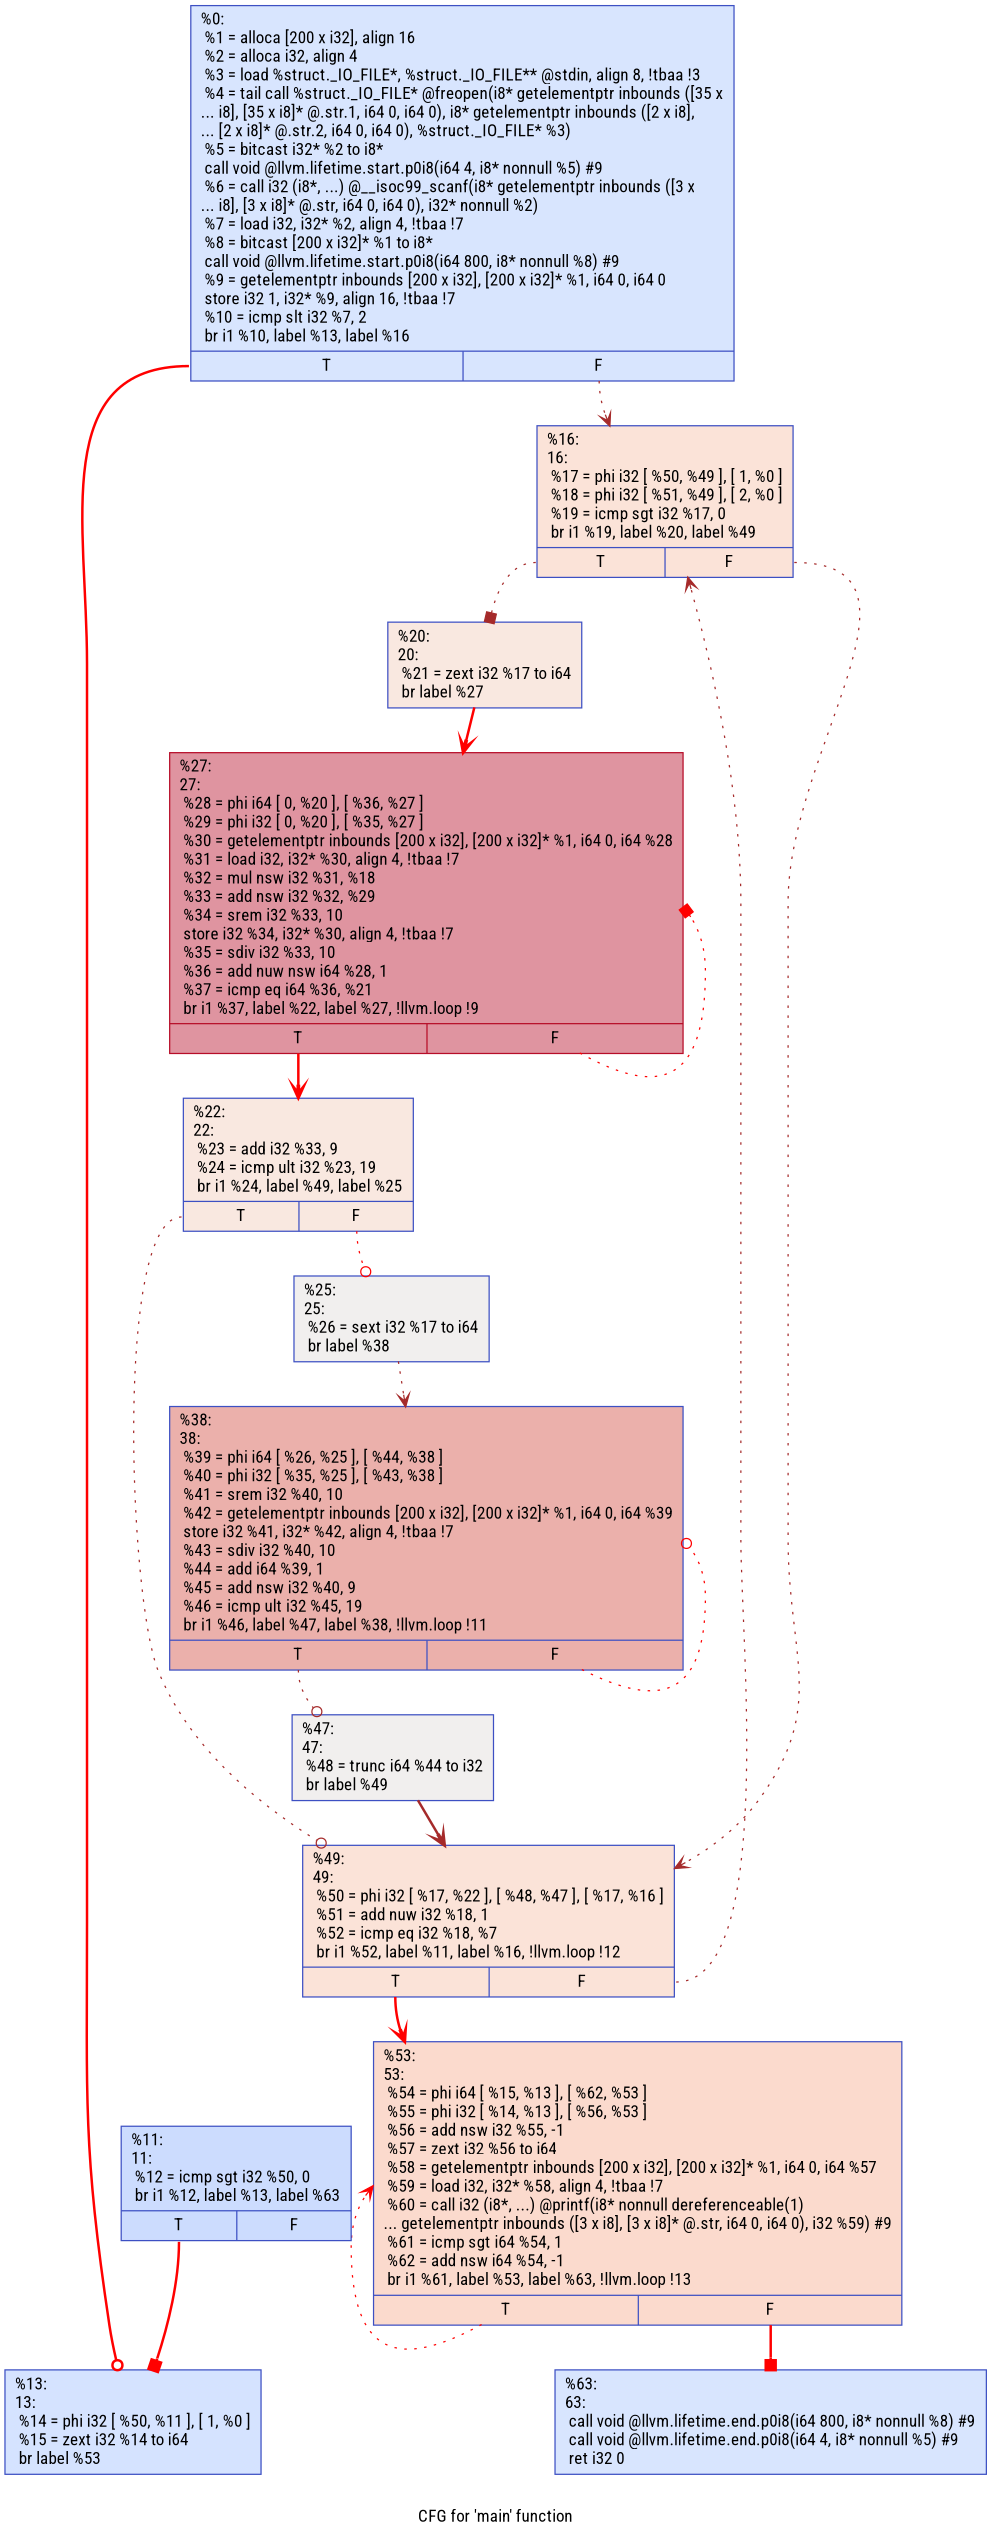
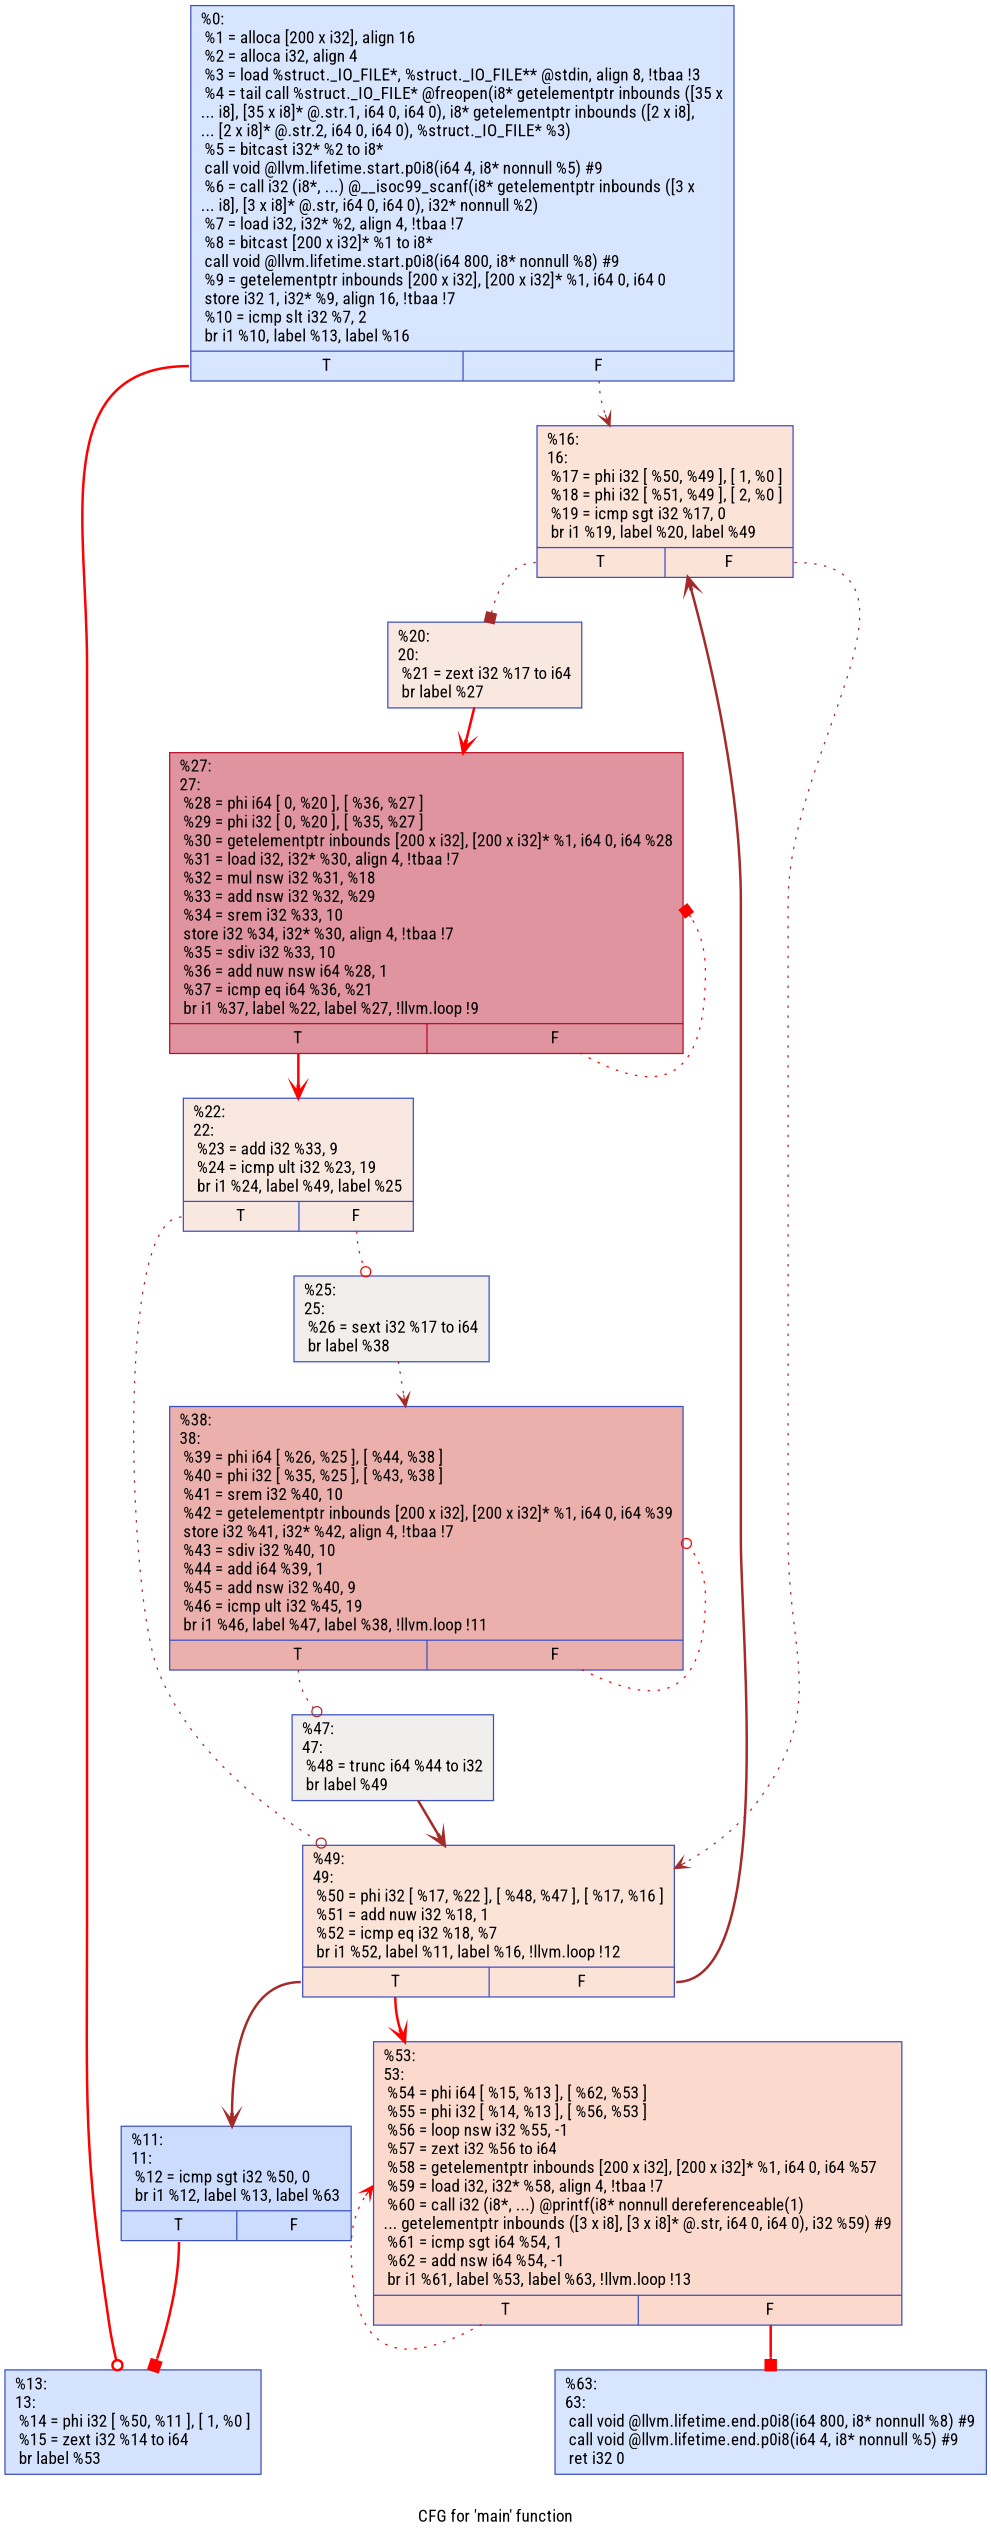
edge "%49:" -> "%16:": style dotted -> bold
edge "%49:" -> "%11:": added
node "%53:": text "%56 = add nsw i32 %55, -1" -> "%56 = loop nsw i32 %55, -1"
